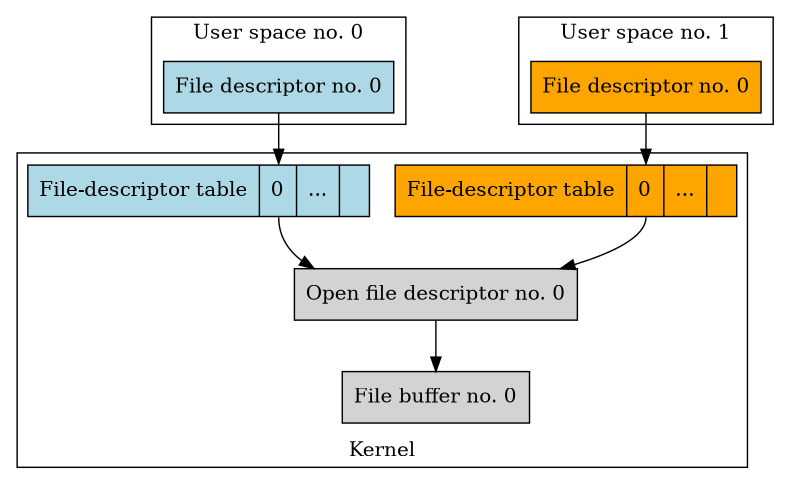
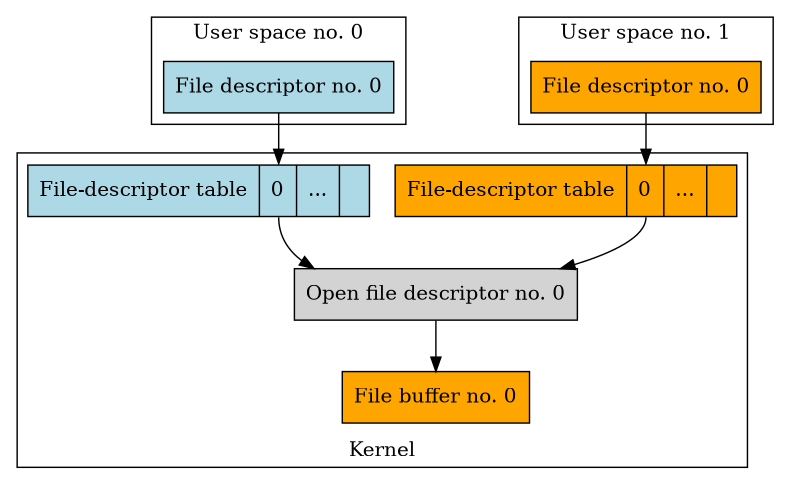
node "File buffer no. 0": fillcolor lightgrey -> orange
